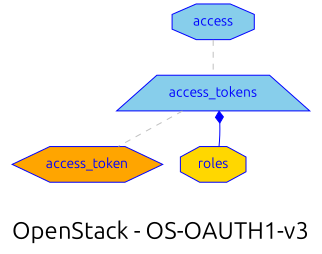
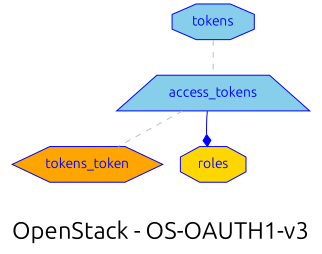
node "access": label "access" -> "tokens"
edge "roles" -> "access_tokens": reversed
node "access_token": label "access_token" -> "tokens_token"
